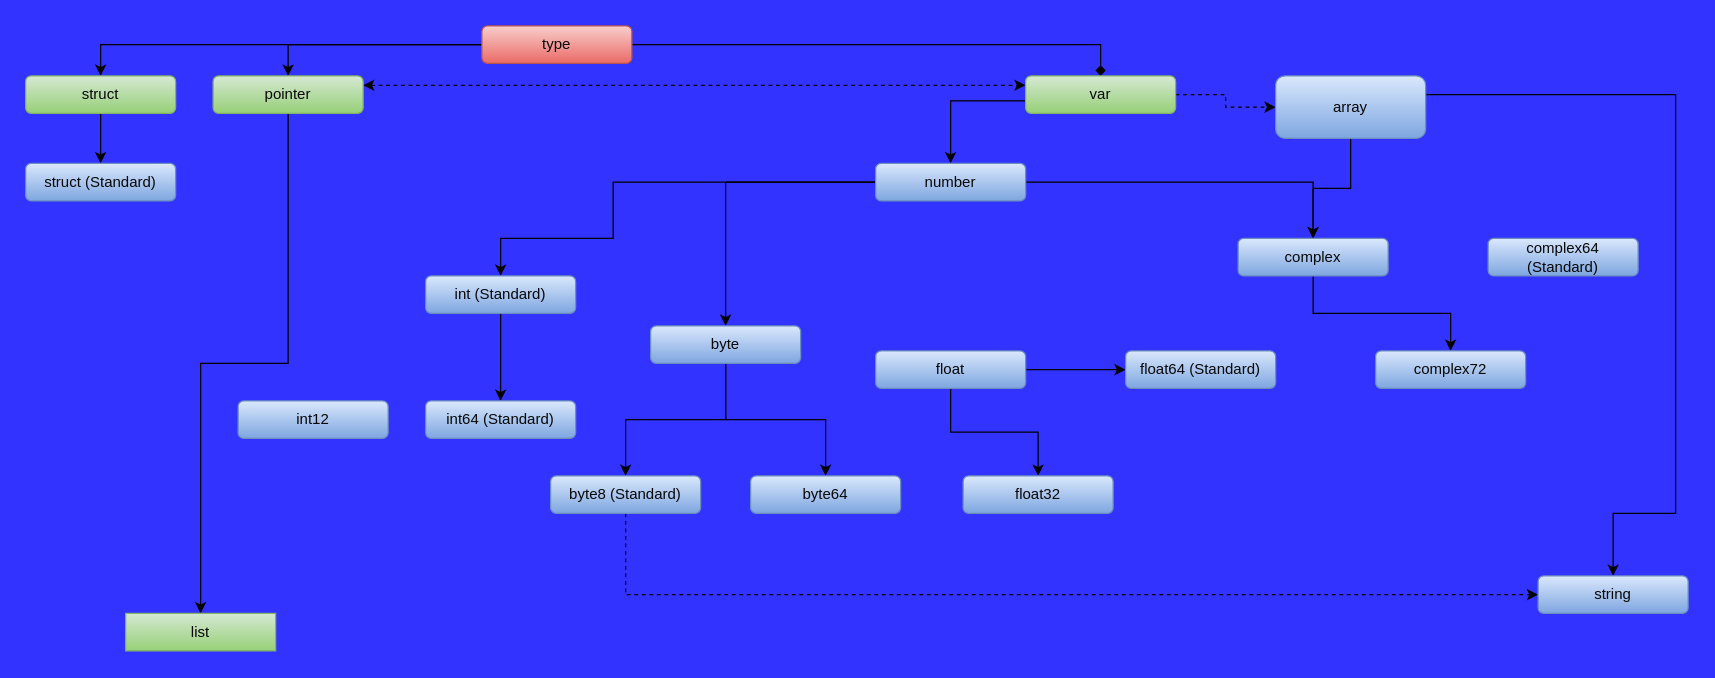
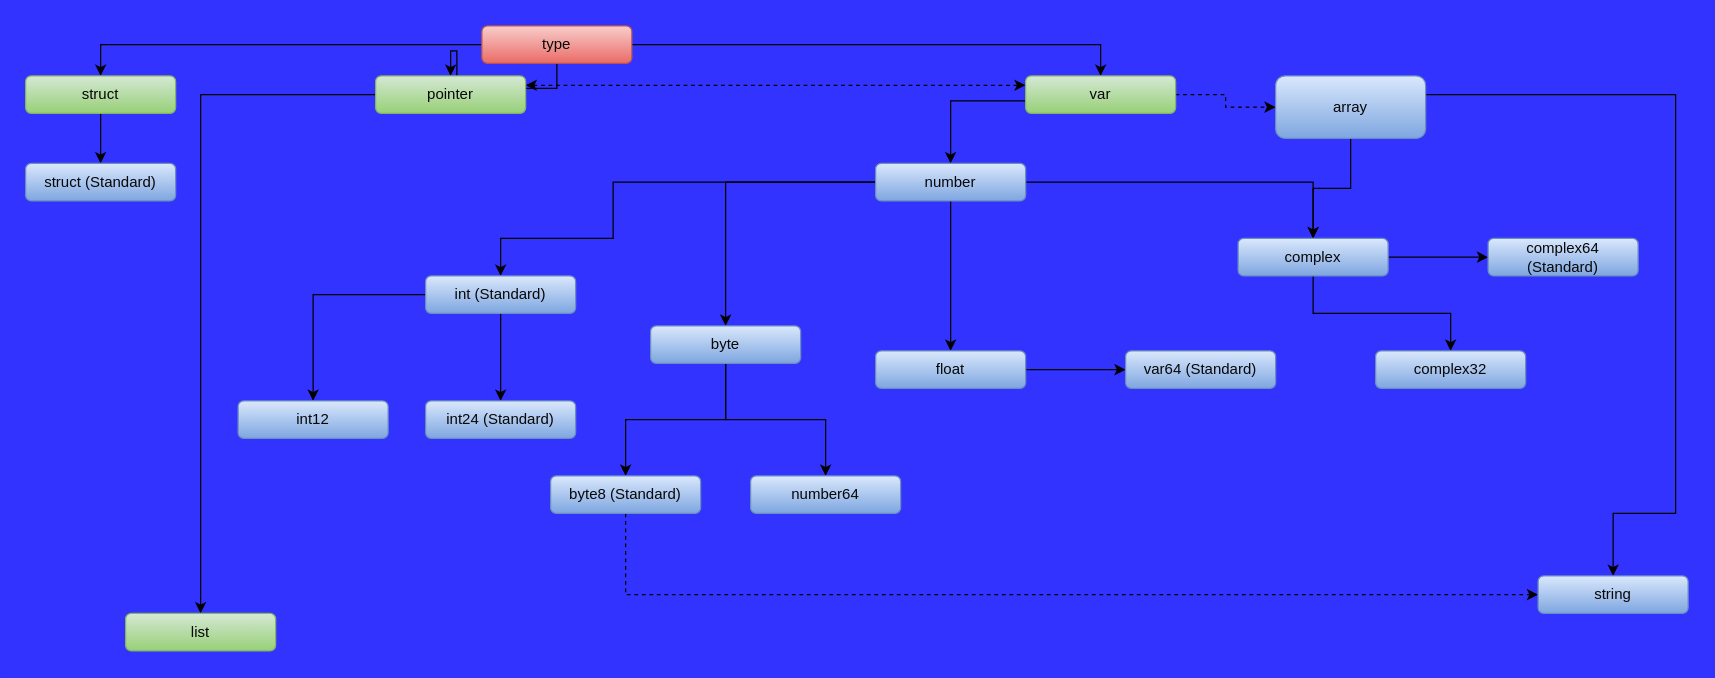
edge "type" -> "var": arrowhead diamond -> classic
node "pointer": moved (288, 94) -> (451, 94)
edge "complex" -> "complex64 (Standard)": added
edge "number" -> "float": added
edge "int (Standard)" -> "int12": added
node "float64 (Standard)": label "float64 (Standard)" -> "var64 (Standard)"
node "complex72": label "complex72" -> "complex32"
node "int64 (Standard)": label "int64 (Standard)" -> "int24 (Standard)"
edge "float" -> "float32": removed
node "byte64": label "byte64" -> "number64"
node "float32": removed
node "list": shape rectangle -> rounded rectangle
